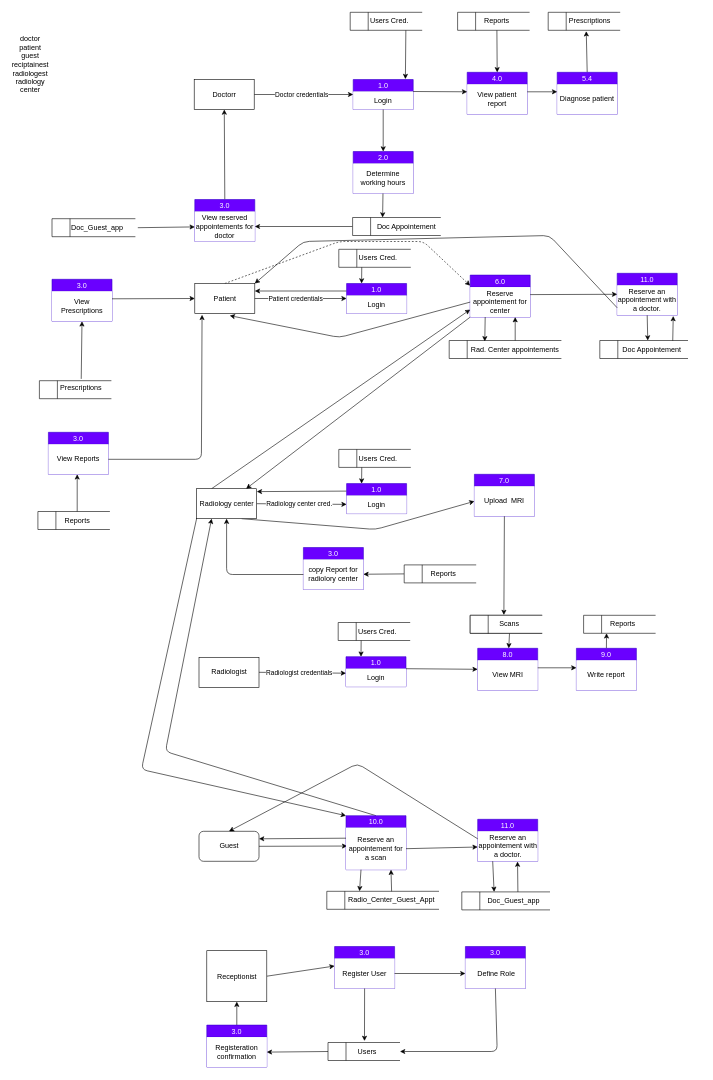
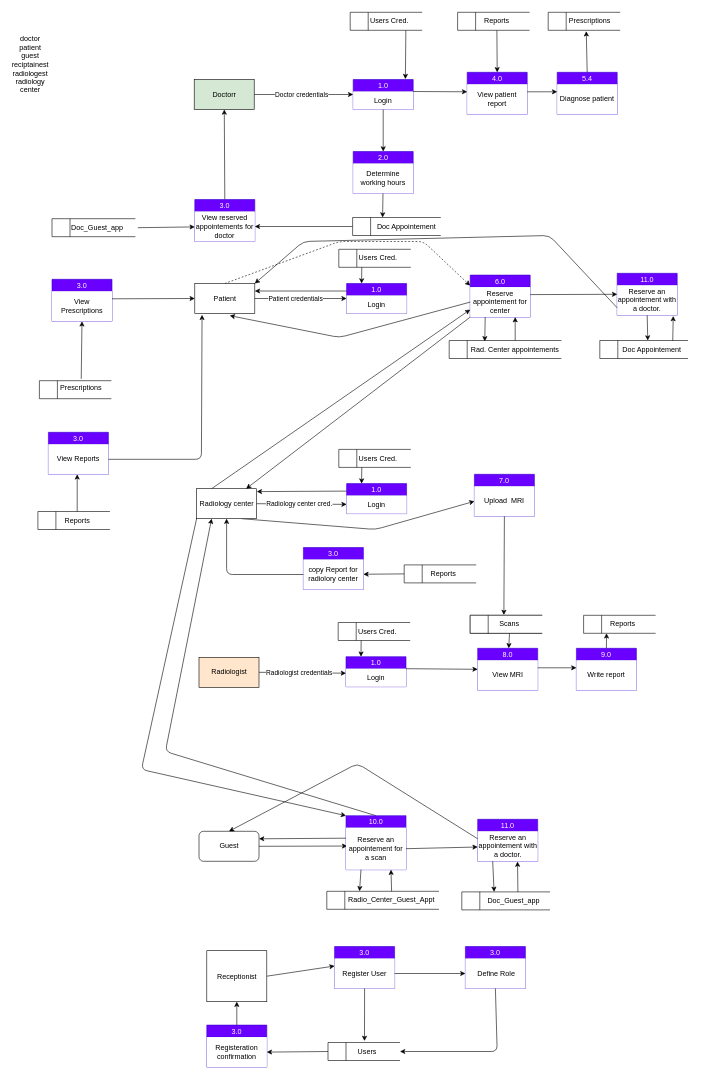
node "Doctorr": fillcolor #ffffff -> #d5e8d4
node "Radiologist": fillcolor #ffffff -> #ffe6cc
